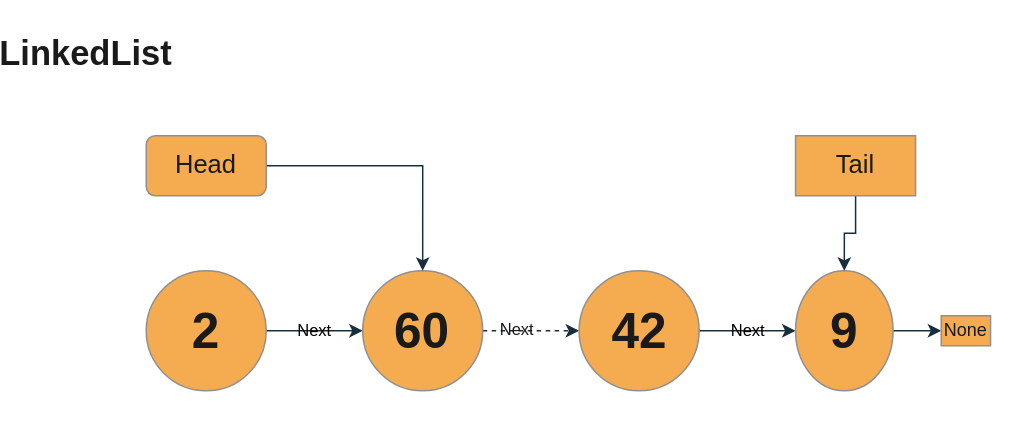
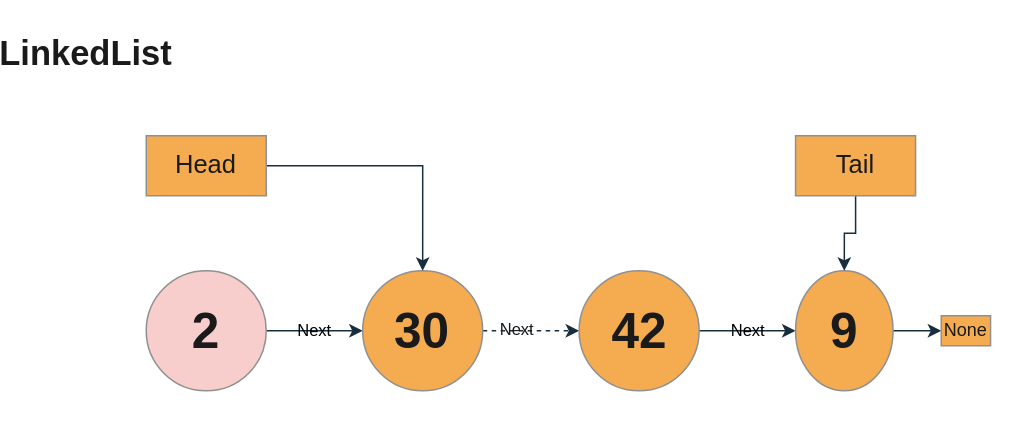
node "Head": shape rounded rectangle -> rectangle
node "2": fillcolor #f5ab50 -> #f8cecc
node "60": label "60" -> "30"
